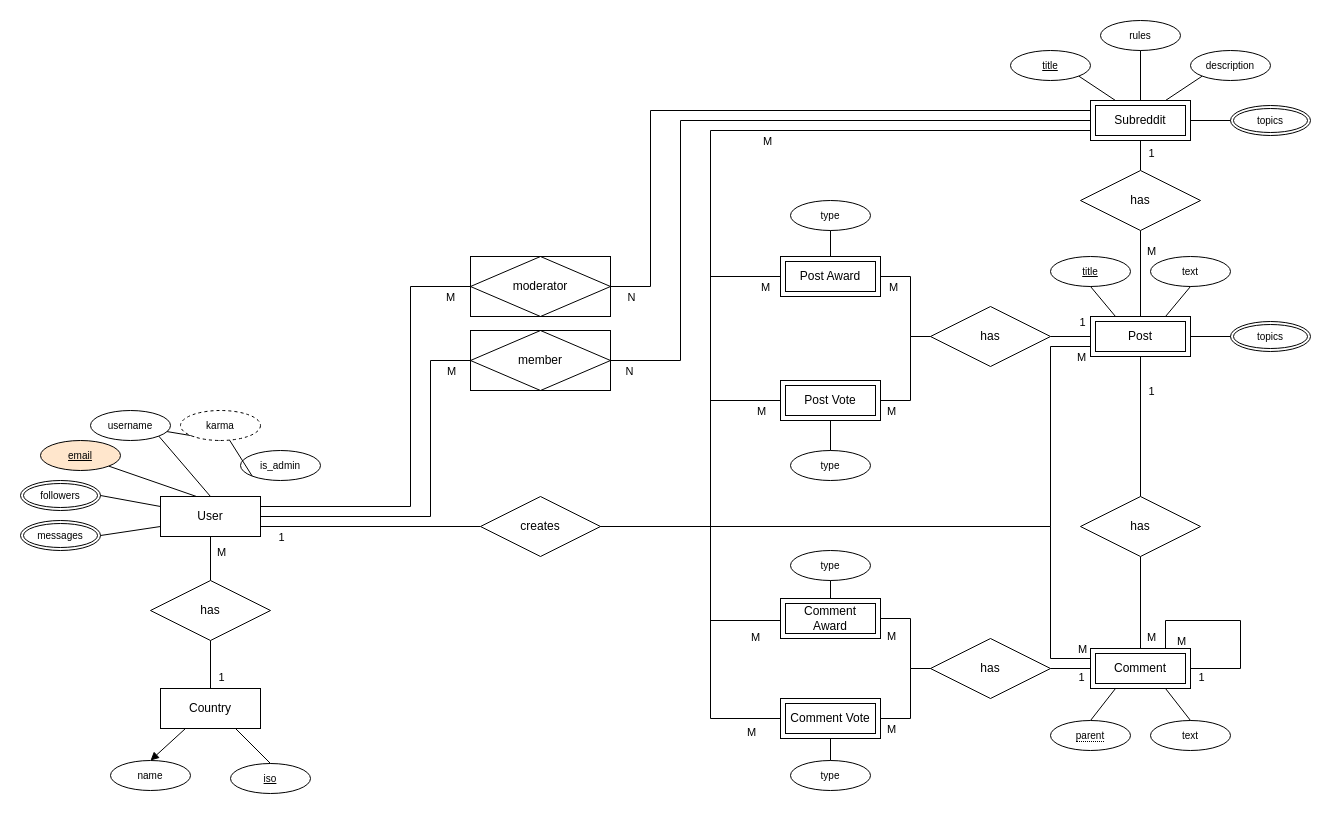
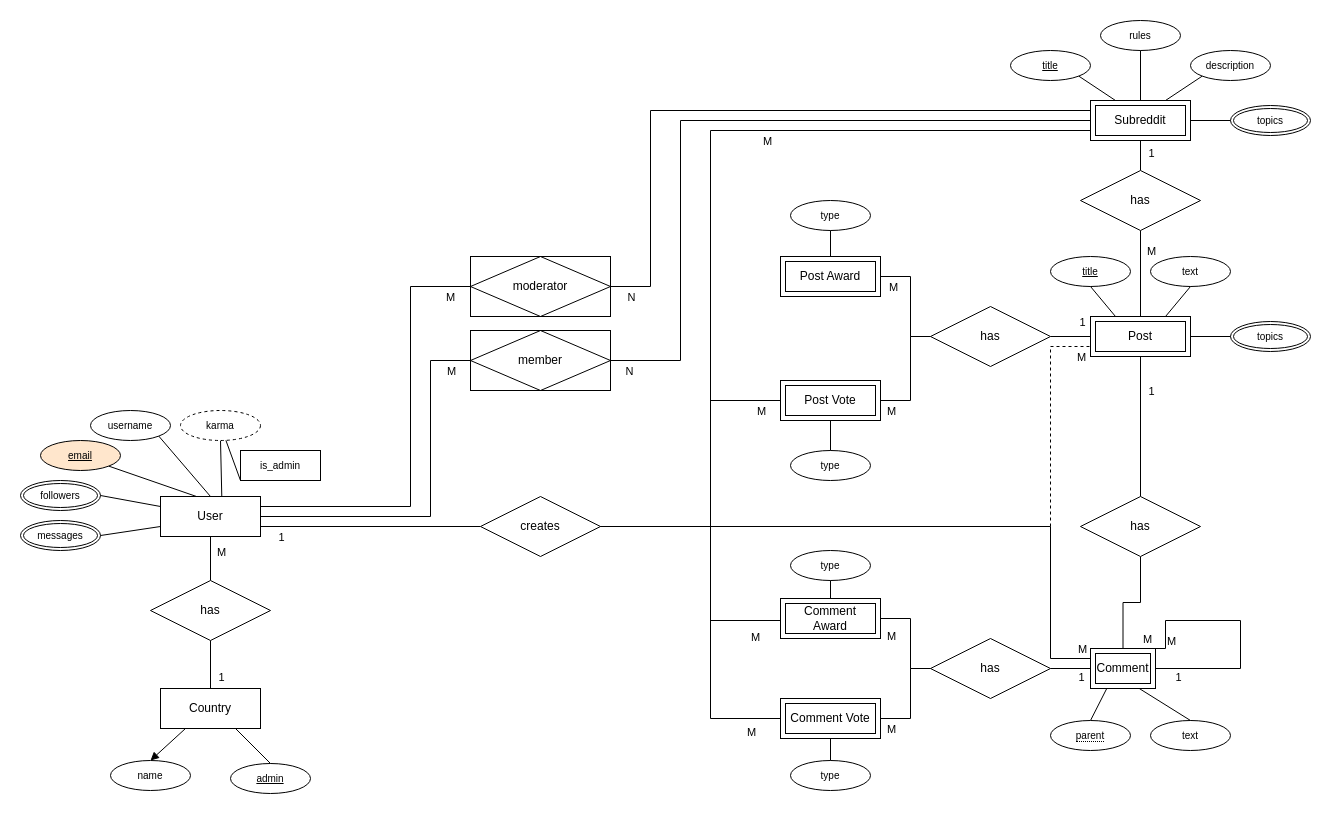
edge "Post Award" -- "creates": removed, label "М"
edge "Post" -- "creates": style solid -> dashed
edge "username" -- "karma": now "User" -- "karma"
node "is_admin": shape ellipse -> rectangle
node "Comment": size 100x40 -> 65x40
node "iso": label "iso" -> "admin"
